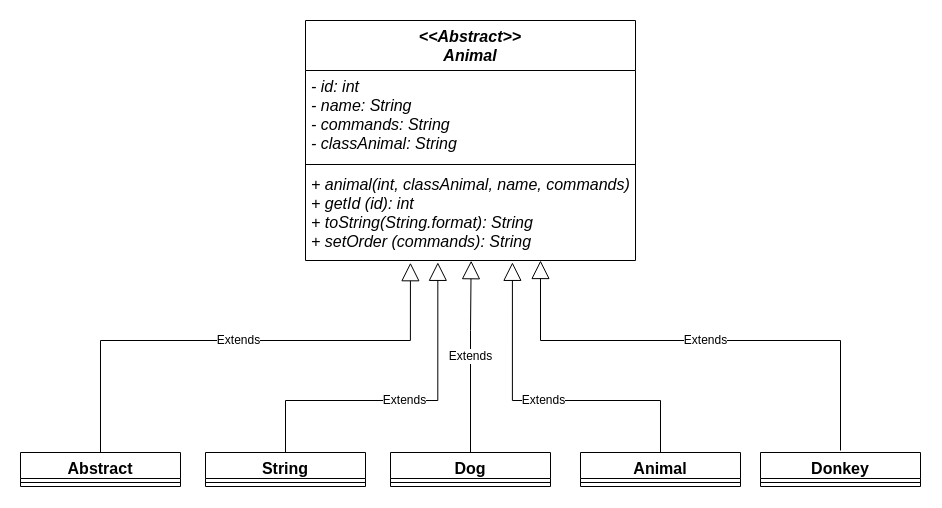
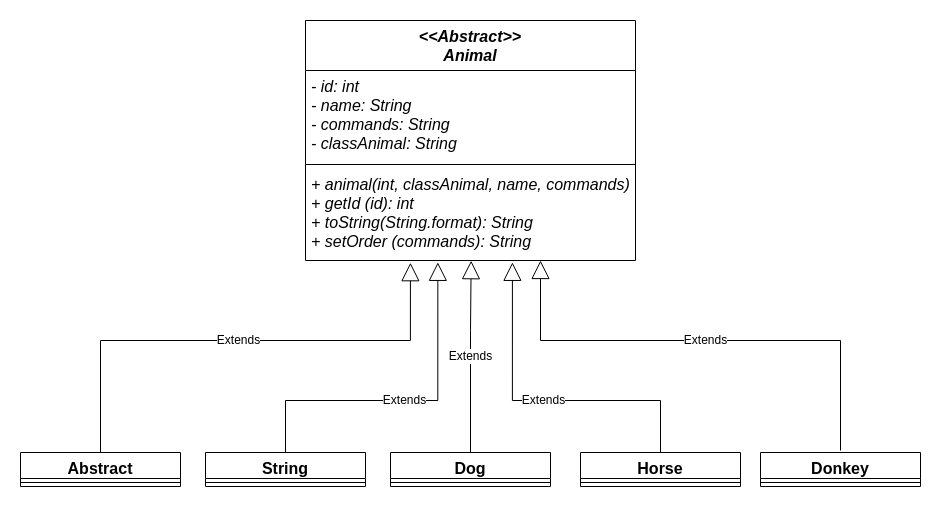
node "Animal": label "Animal" -> "Horse"
